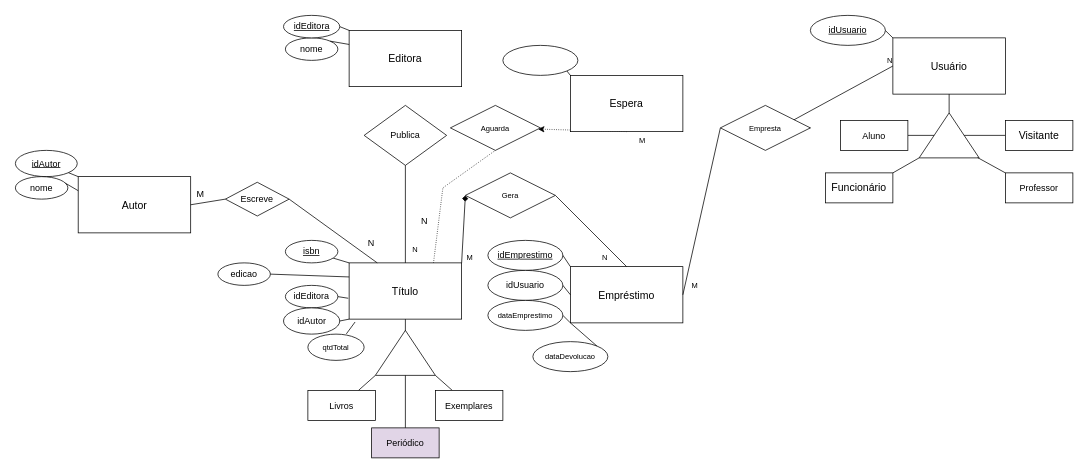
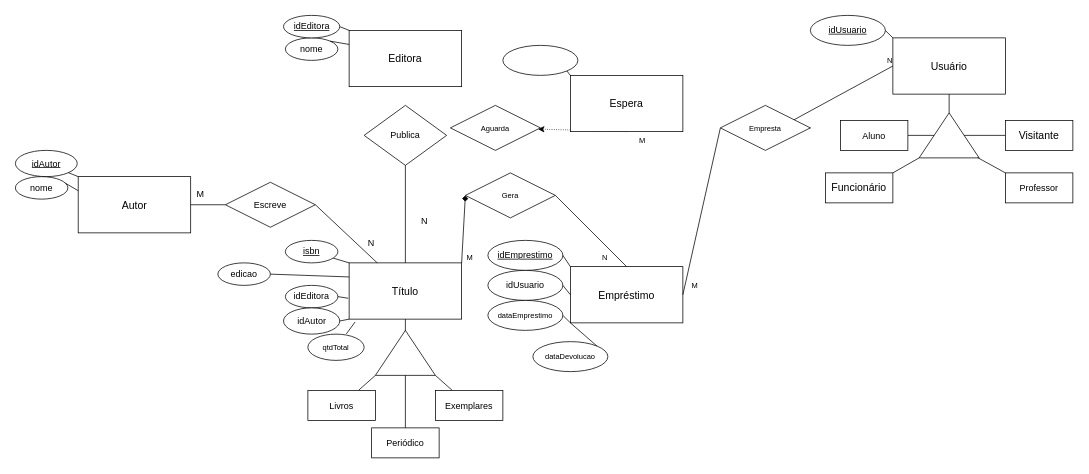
edge "Aguarda" -- "Título": removed, label "N"
node "Escreve": size 64x34 -> 90x45
node "Periódico": fillcolor #e1d5e7 -> #ffffff
